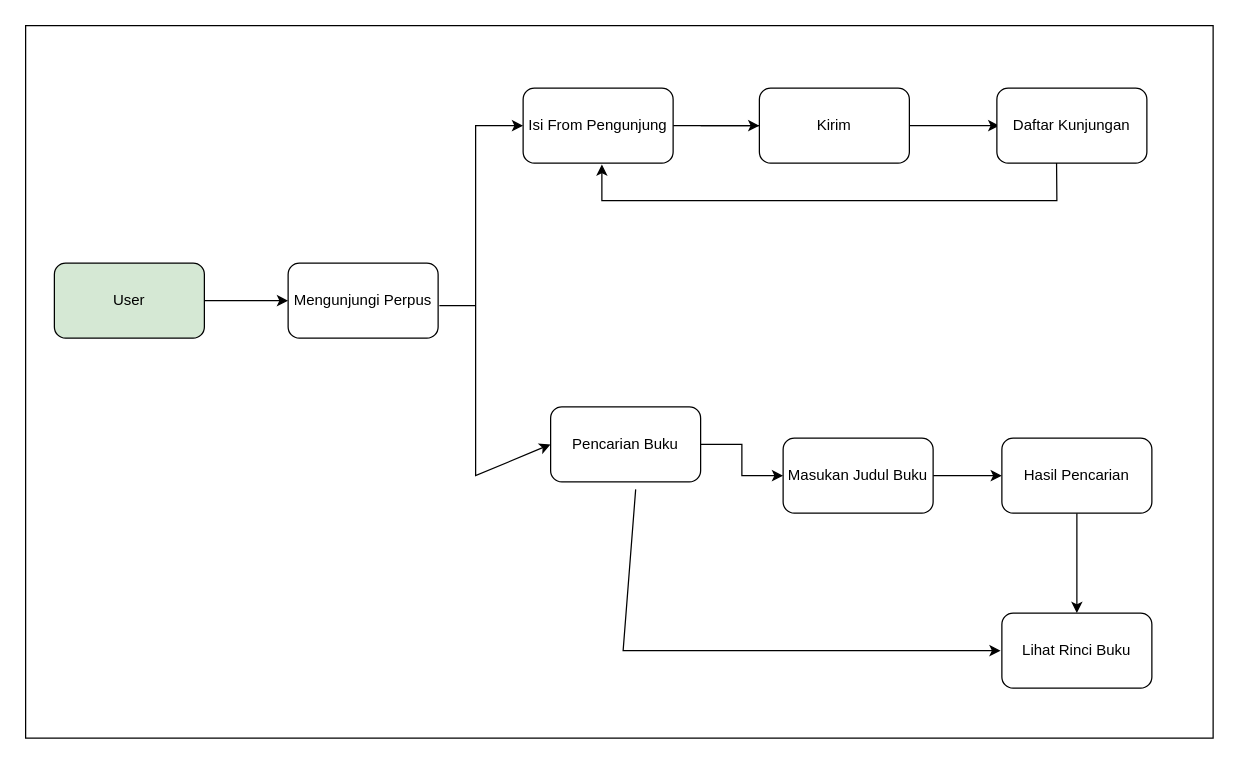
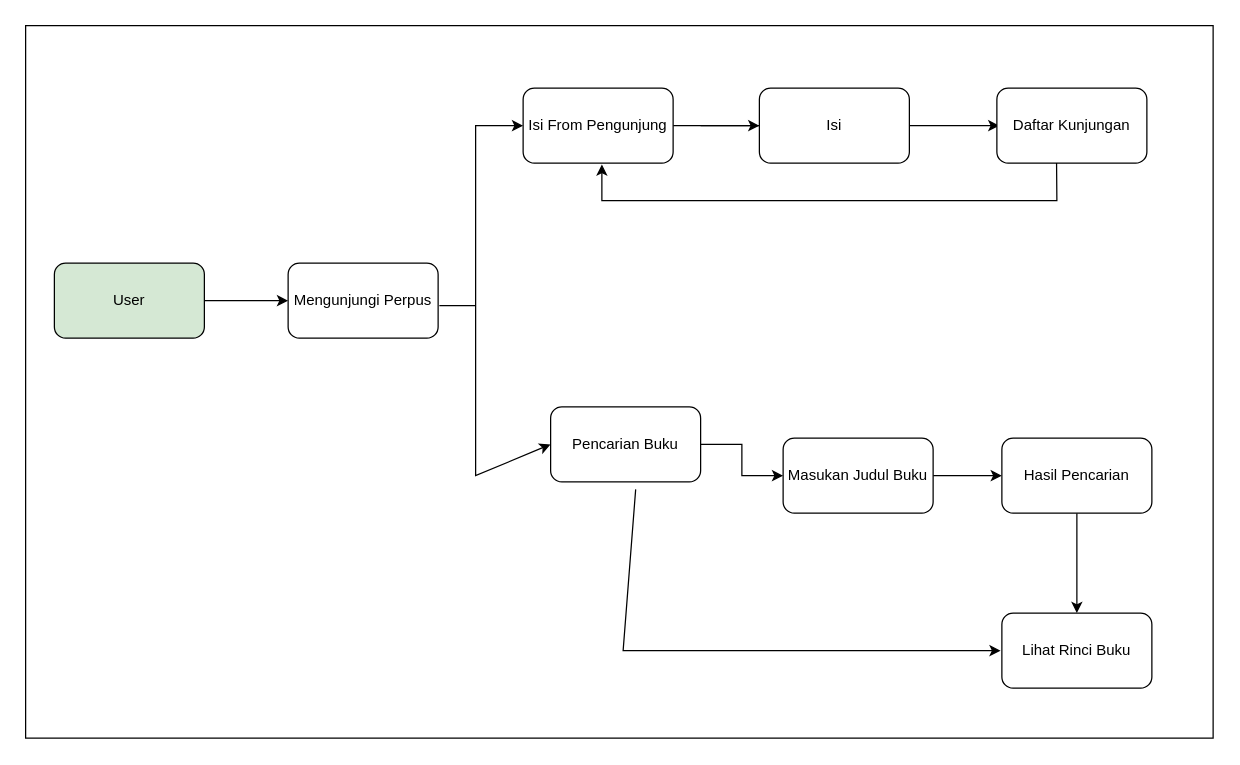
node "Kirim": label "Kirim" -> "Isi"
